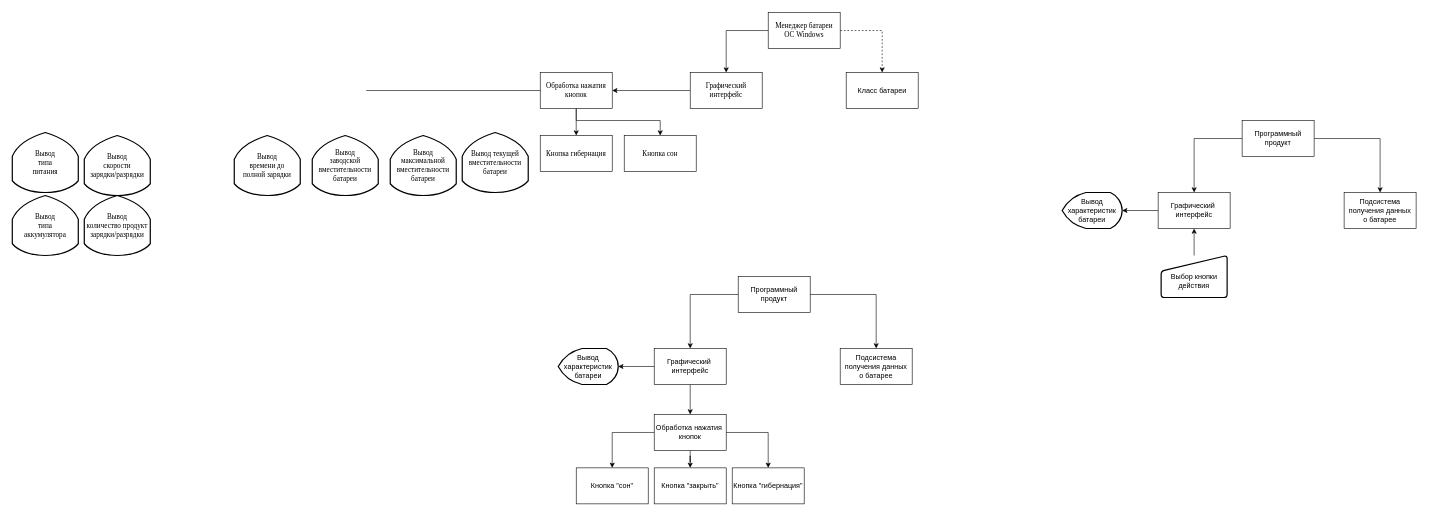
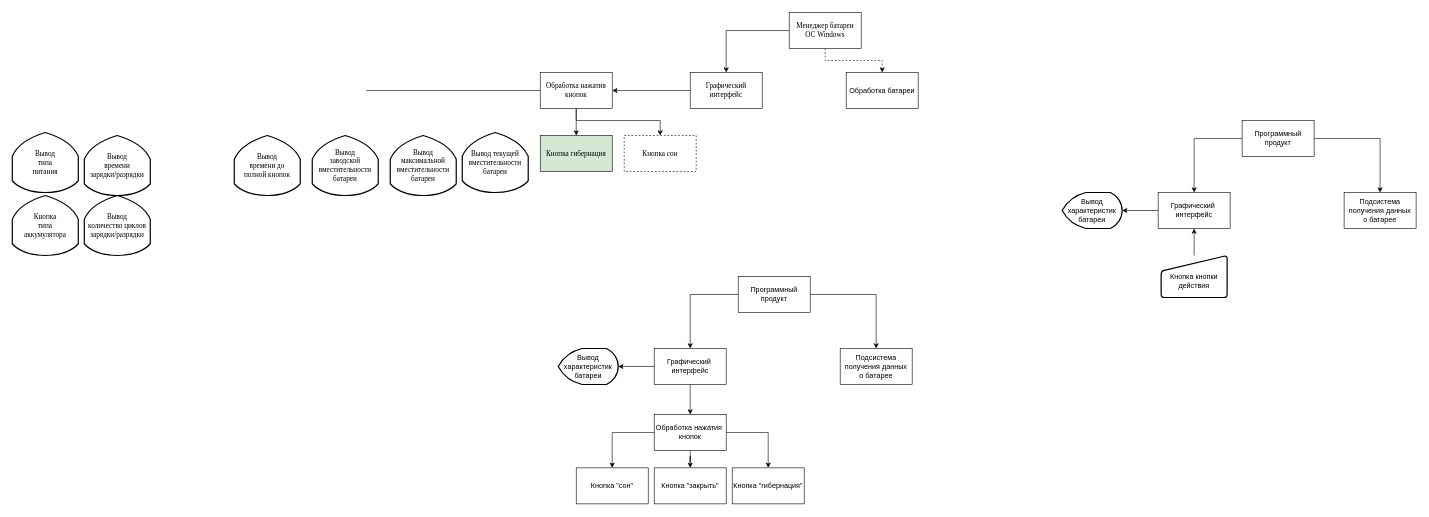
node "Менеджер батареи ОС Windows": moved (804, 30) -> (825, 30)
node "Класс батареи": label "Класс батареи" -> "Обработка батареи"
node "Кнопка гибернация": fillcolor #ffffff -> #d5e8d4
node "Кнопка сон": style solid -> dashed
node "Вывод скорости зарядки/разрядки": label "Вывод скорости зарядки/разрядки" -> "Вывод времени зарядки/разрядки"
node "Вывод времени до полной зарядки": label "Вывод времени до полной зарядки" -> "Вывод времени до полной кнопок"
node "Вывод типа аккумулятора": label "Вывод типа аккумулятора" -> "Кнопка типа аккумулятора"
node "Вывод количество продукт зарядки/разрядки": label "Вывод количество продукт зарядки/разрядки" -> "Вывод количество циклов зарядки/разрядки"
node "Выбор кнопки действия": label "Выбор кнопки действия" -> "Кнопка кнопки действия"
